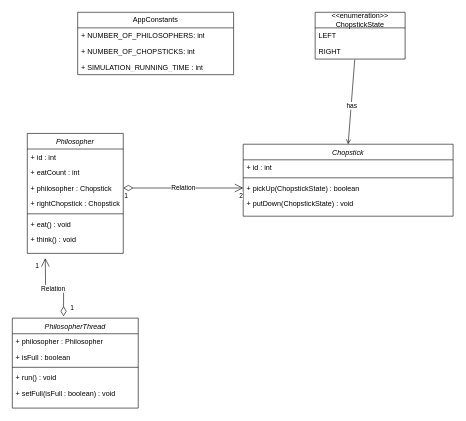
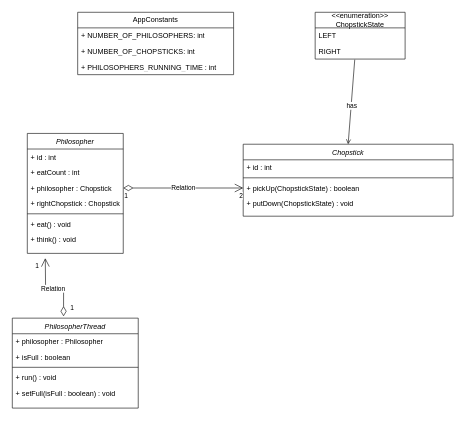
node "+ SIMULATION_RUNNING_TIME : int": label "+ SIMULATION_RUNNING_TIME : int" -> "+ PHILOSOPHERS_RUNNING_TIME : int"
